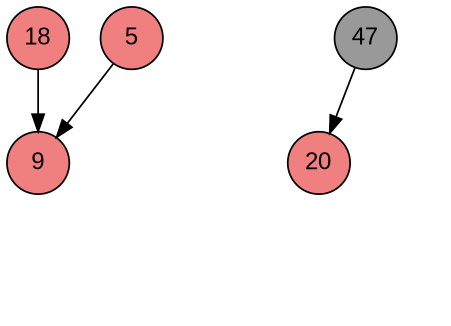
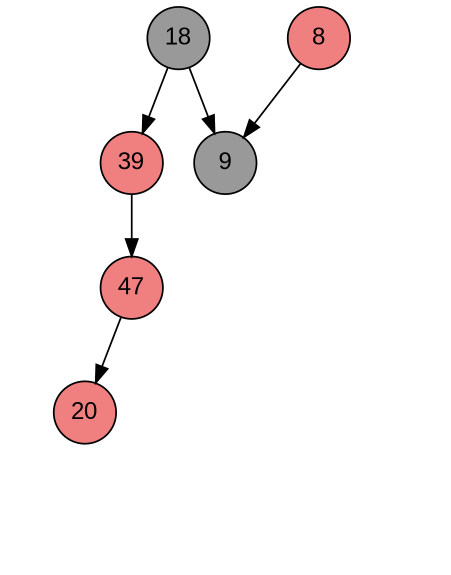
node "18": fillcolor lightcoral -> grey60
node "5": label "5" -> "8"
node "47": fillcolor grey60 -> lightcoral
node "9": fillcolor lightcoral -> grey60
node "39": added
